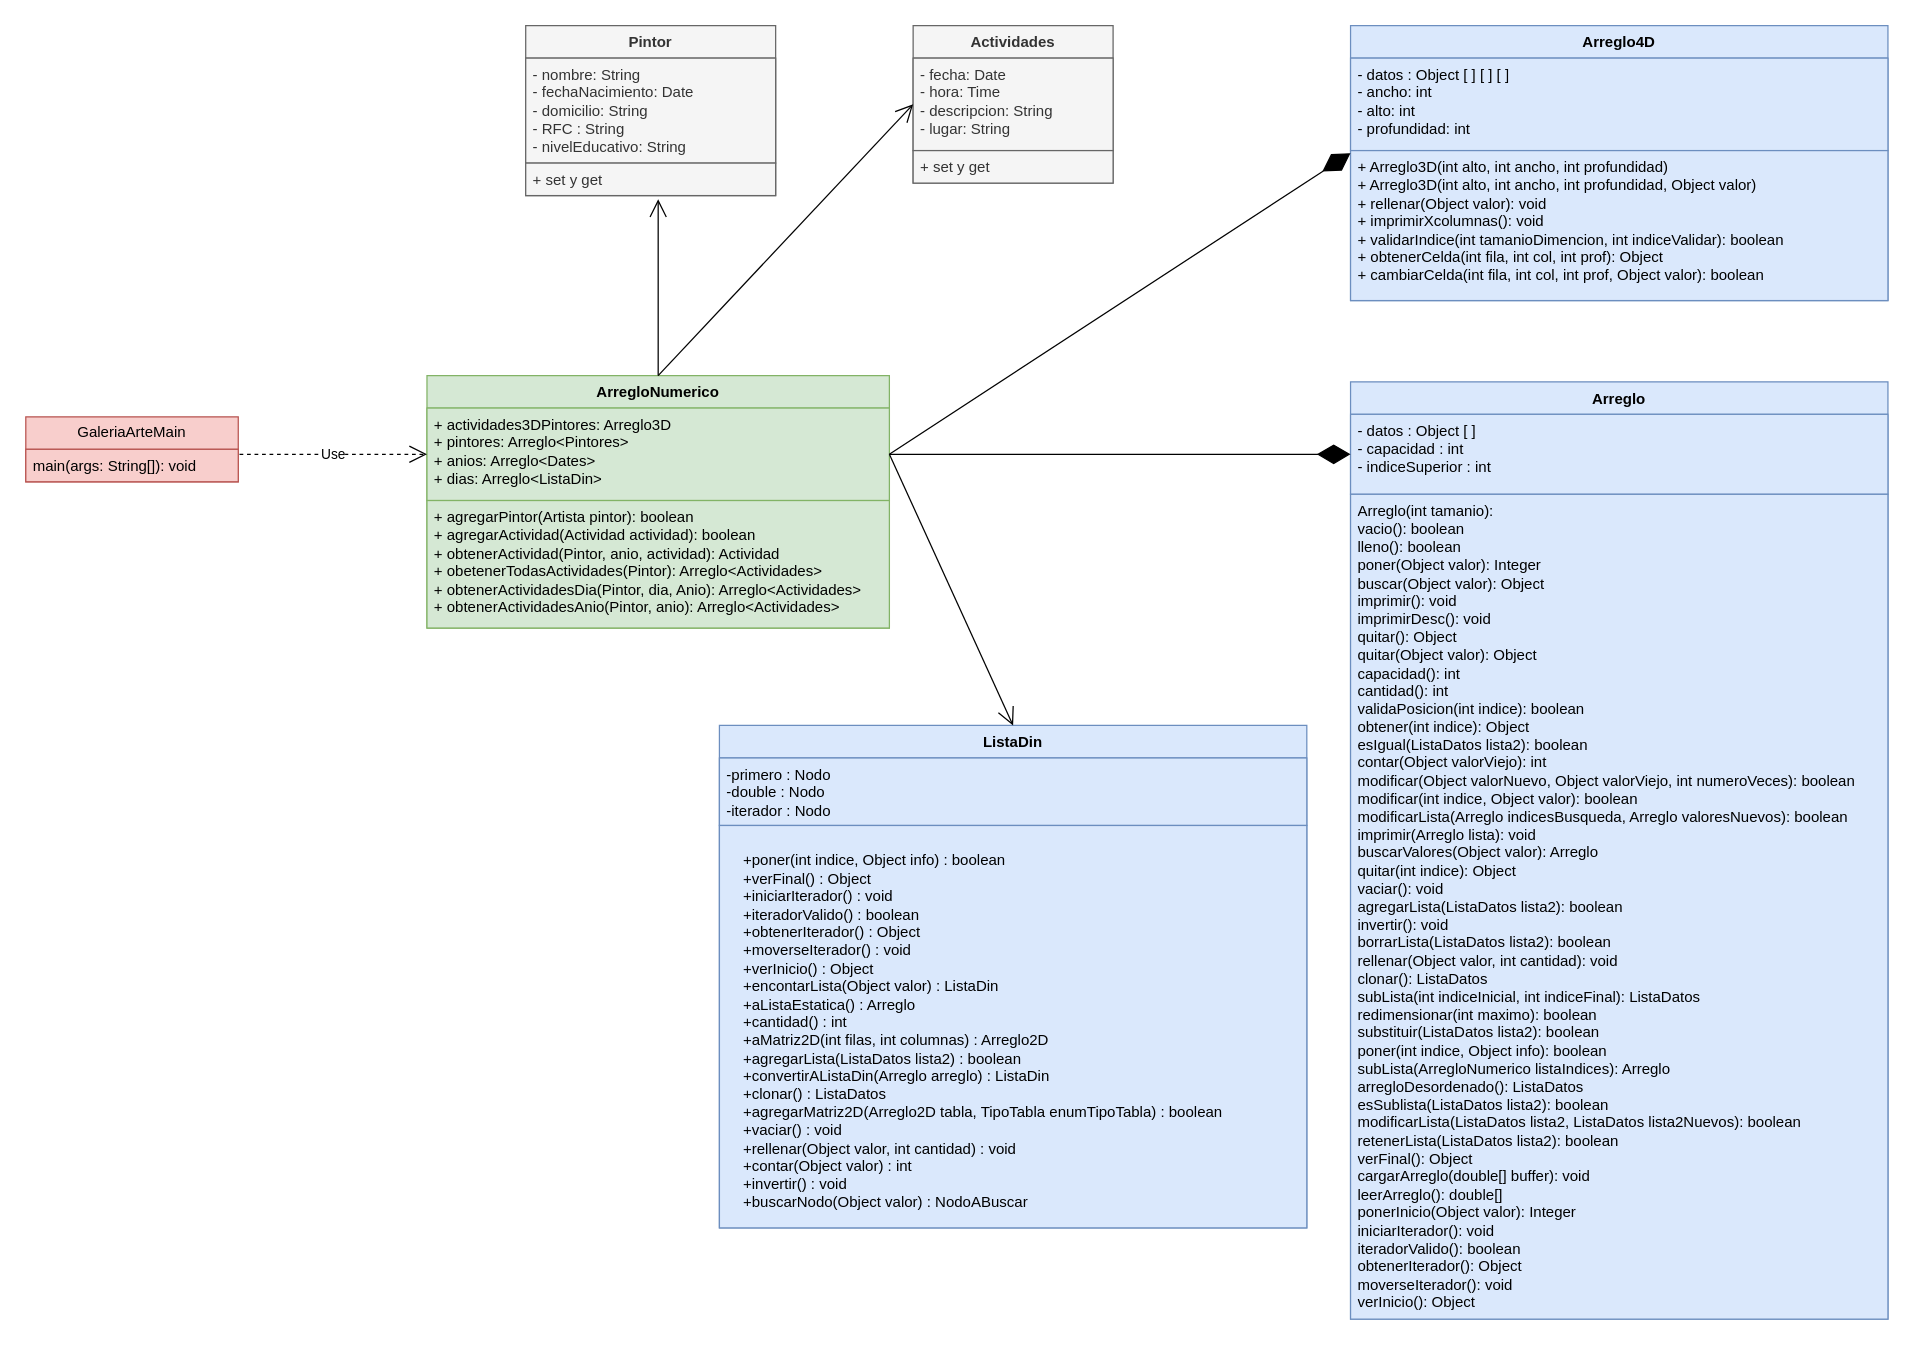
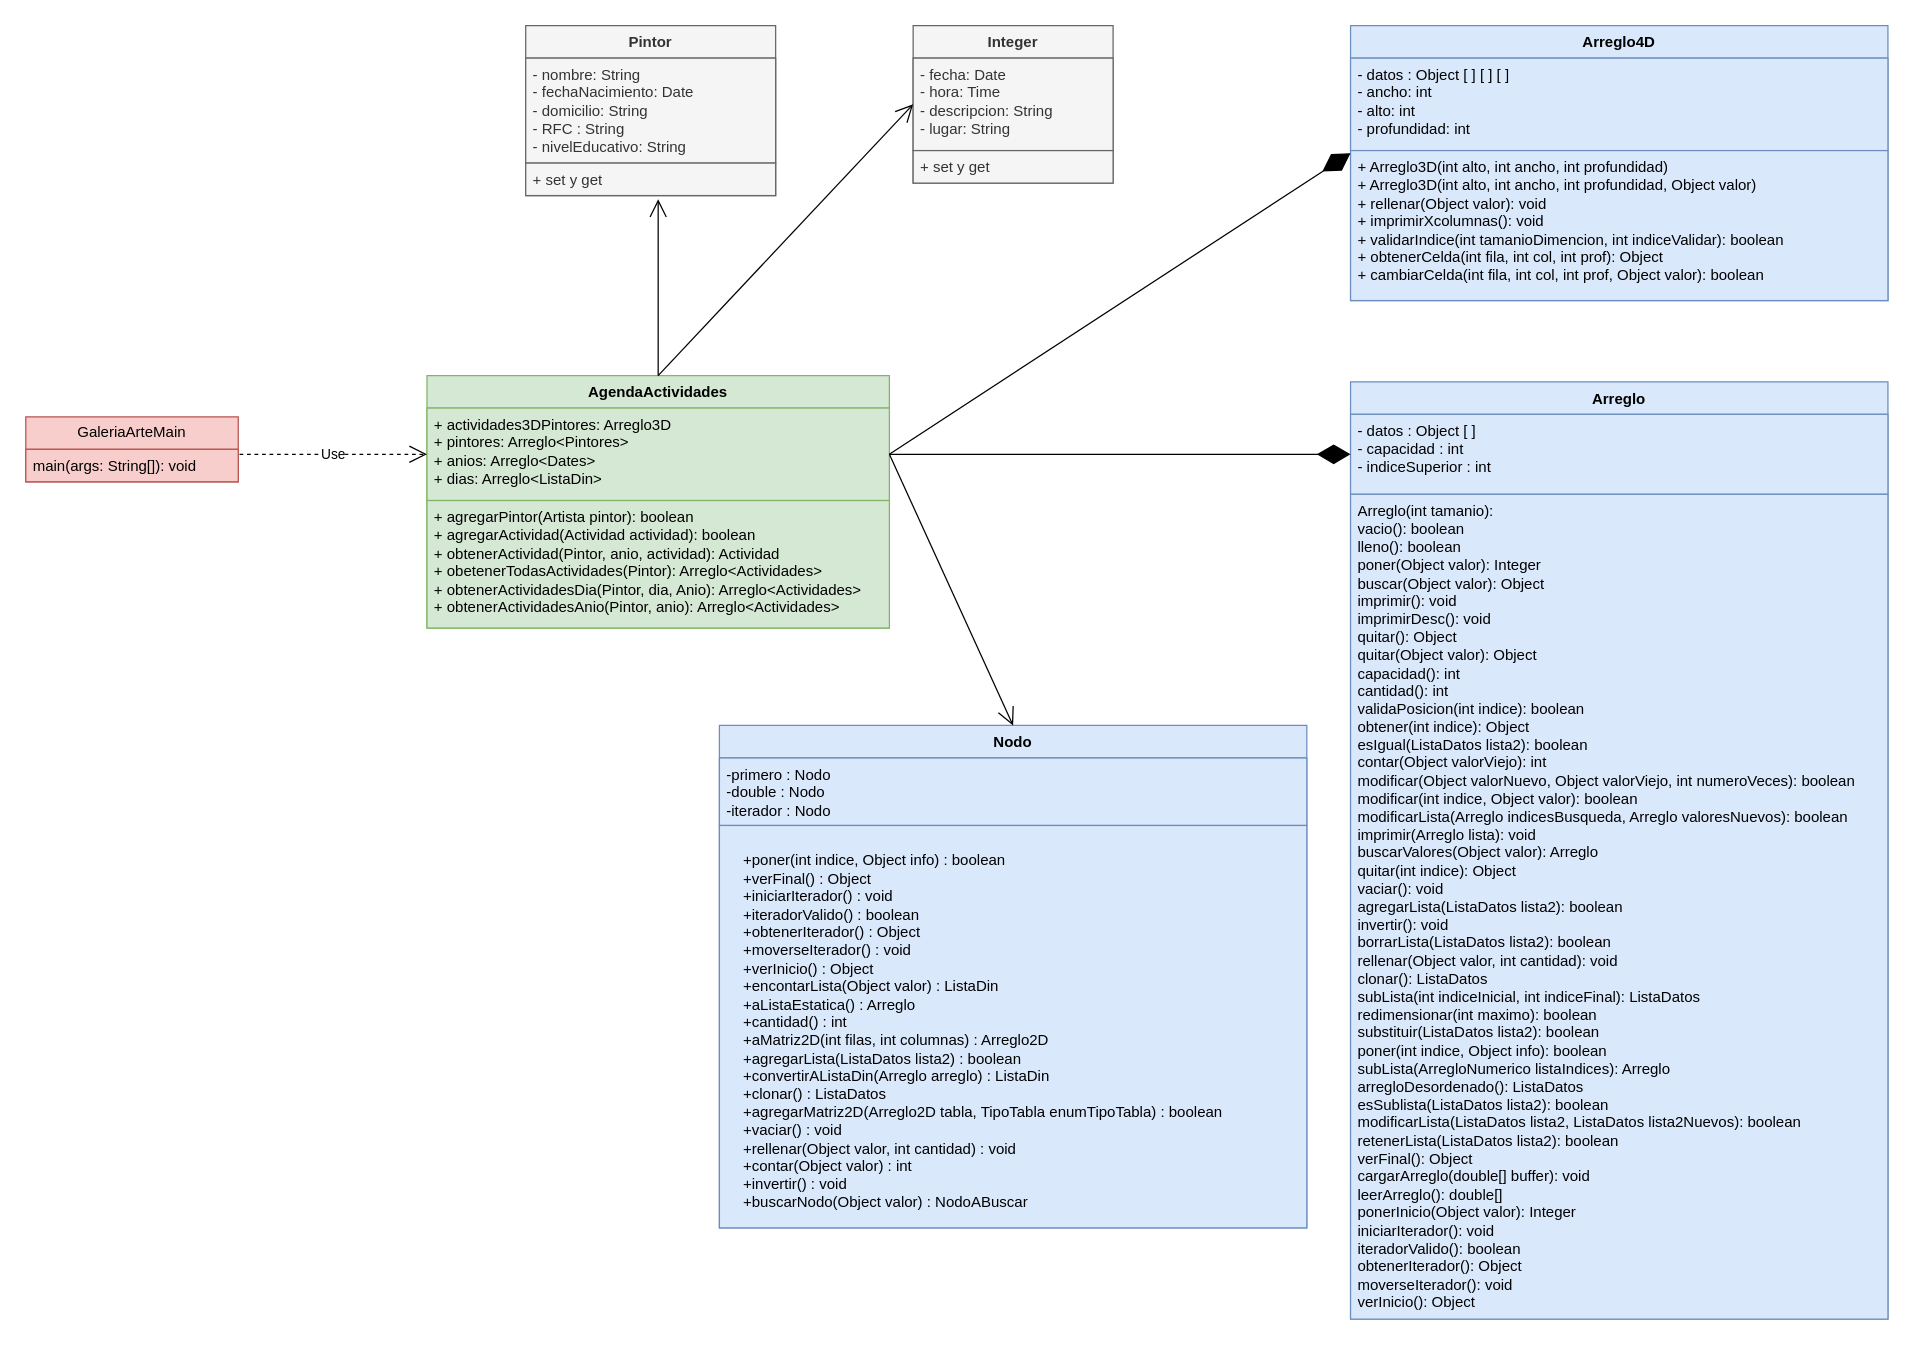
node "Actividades": label "Actividades" -> "Integer"
node "ArregloNumerico": label "ArregloNumerico" -> "AgendaActividades"
node "ListaDin": label "ListaDin" -> "Nodo"
